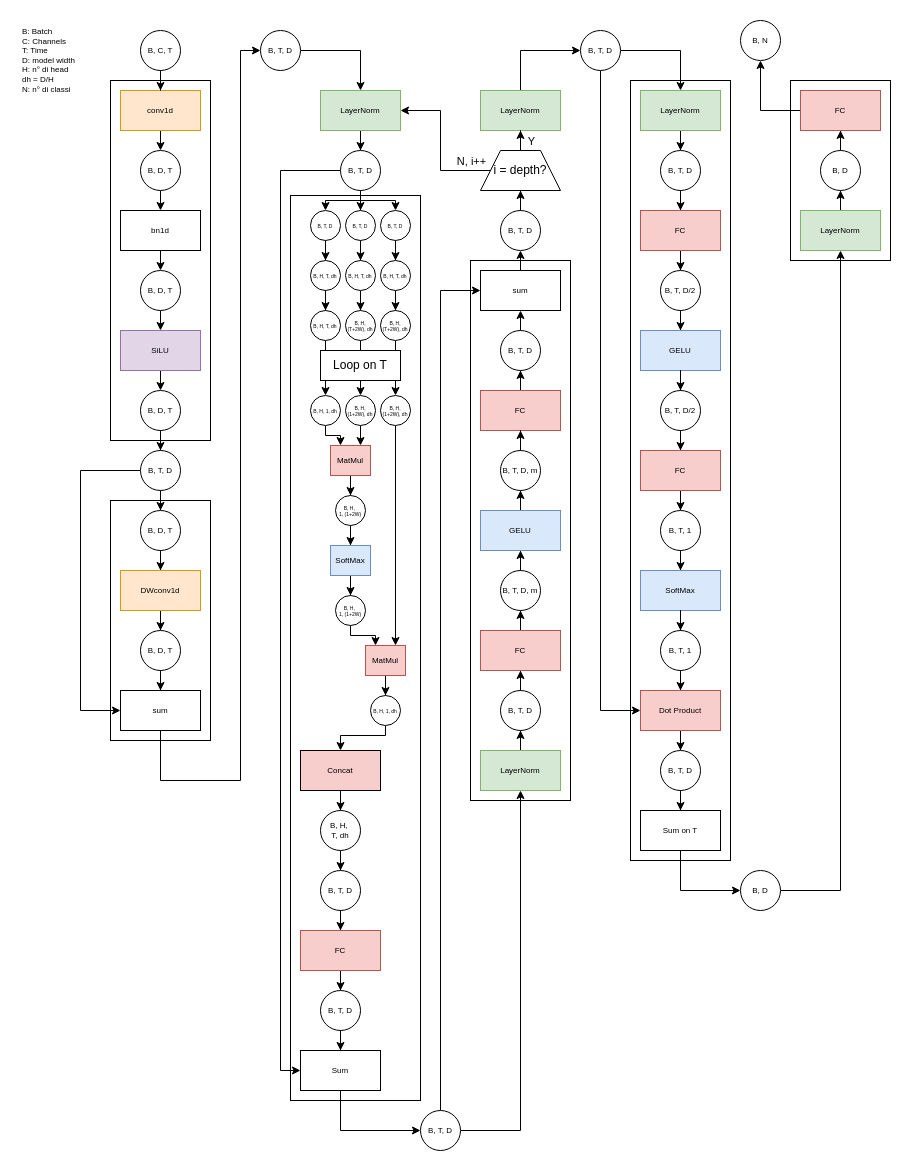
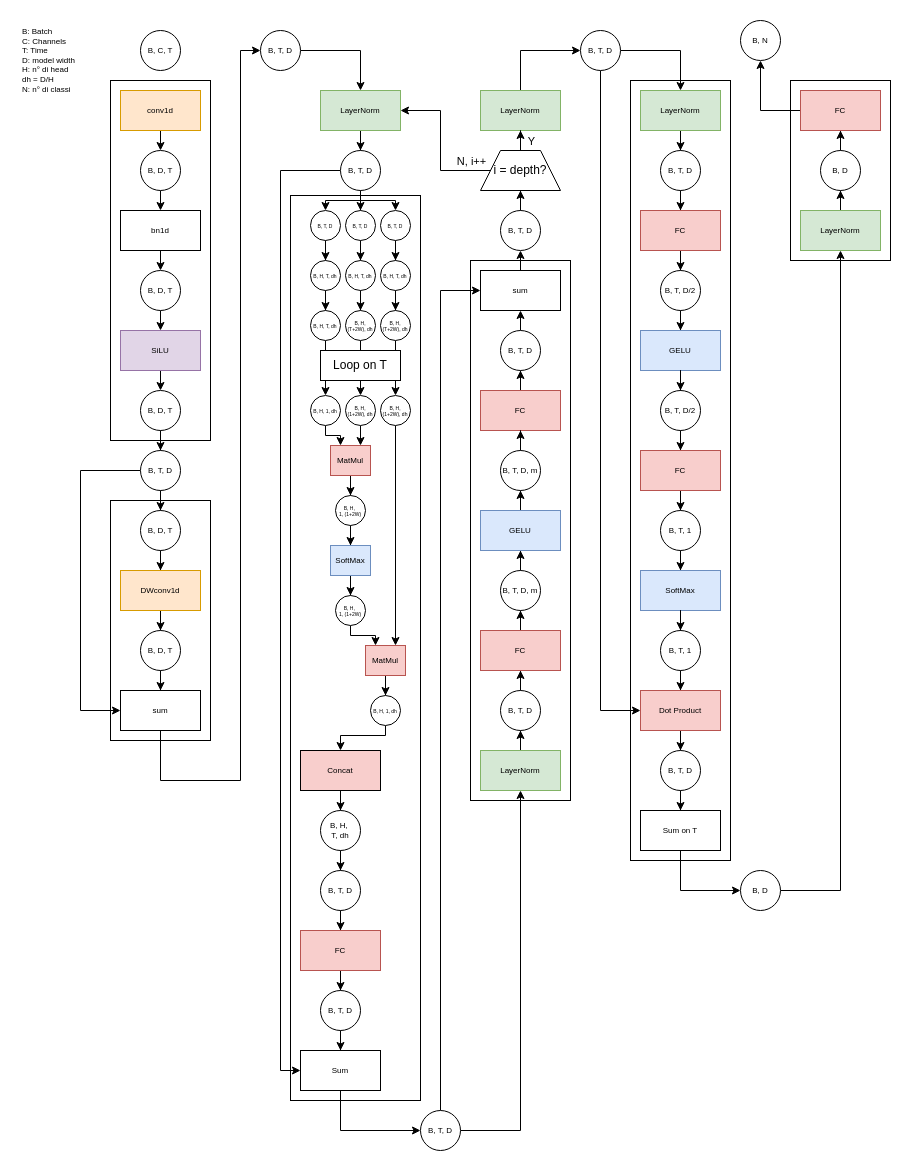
edge "B, C, T" -> "conv1d": removed
